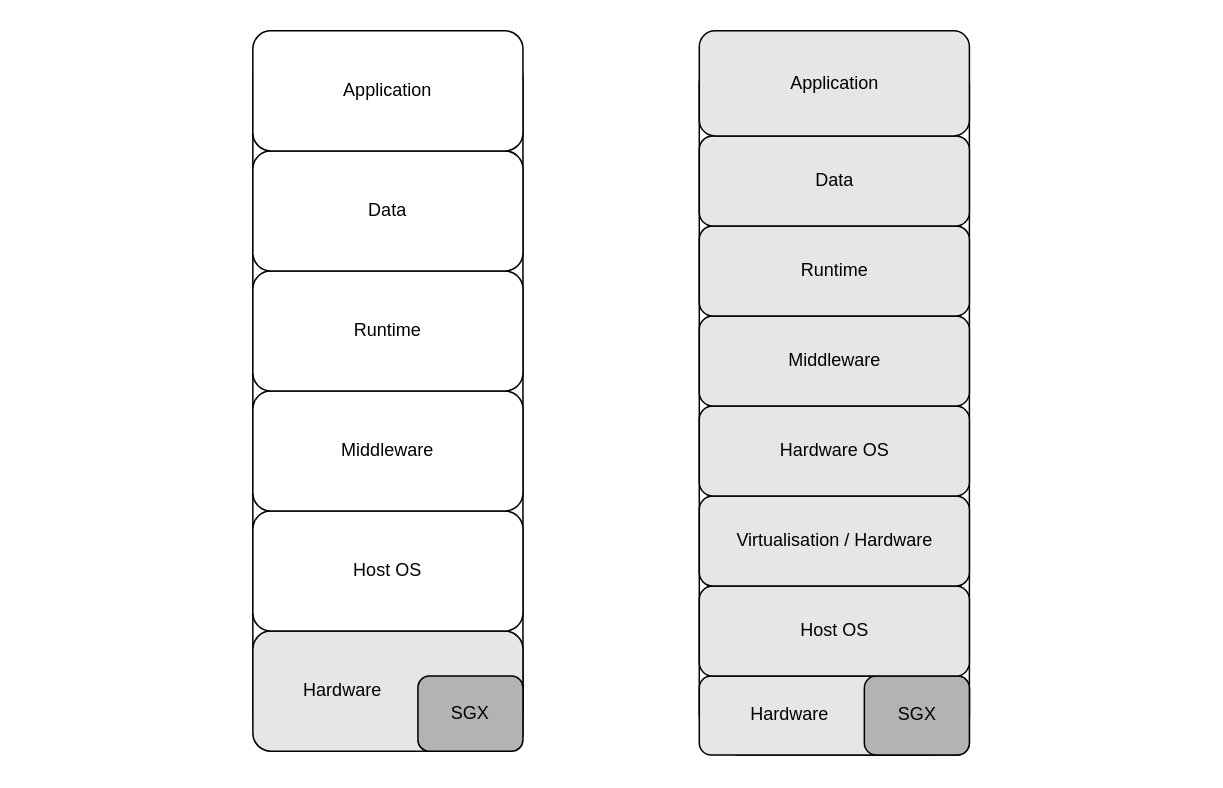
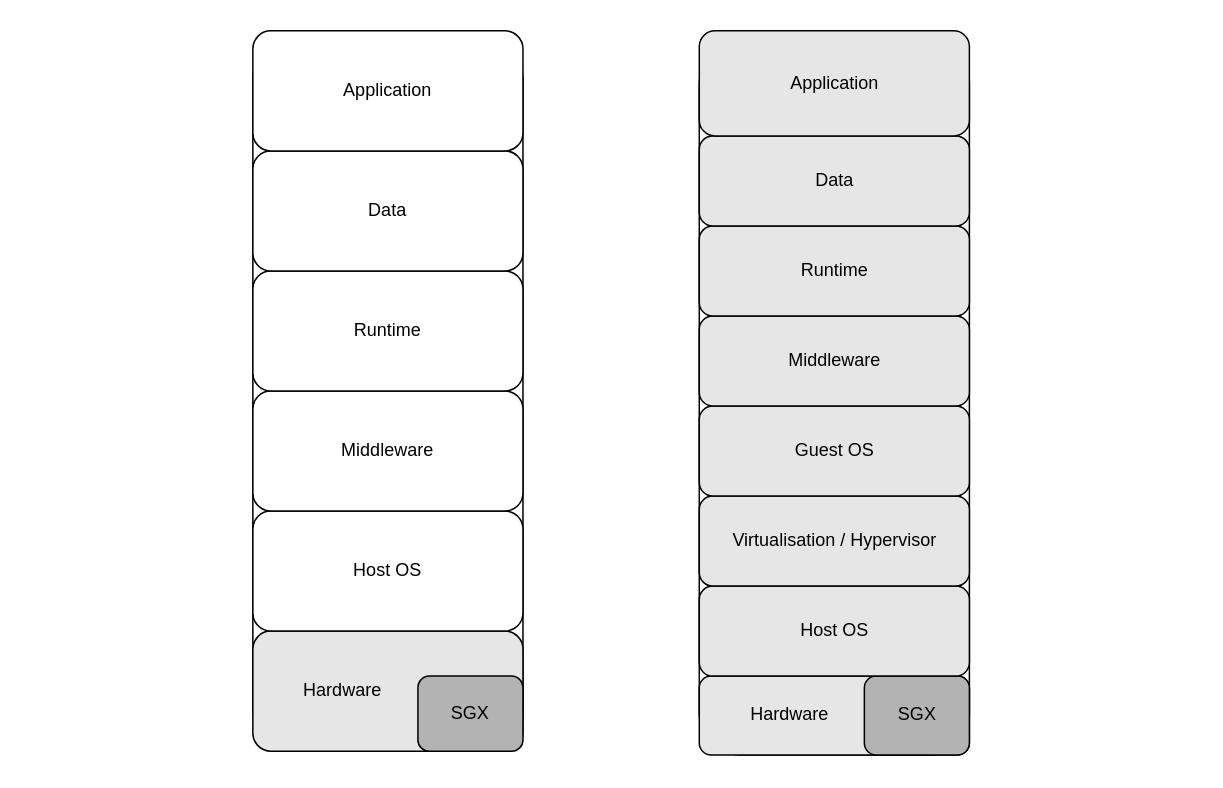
node "Hardware OS": label "Hardware OS" -> "Guest OS"
node "Virtualisation / Hardware": label "Virtualisation / Hardware" -> "Virtualisation / Hypervisor"
